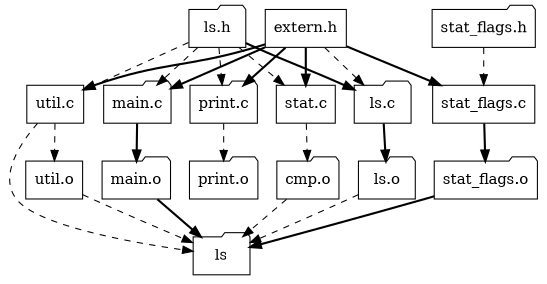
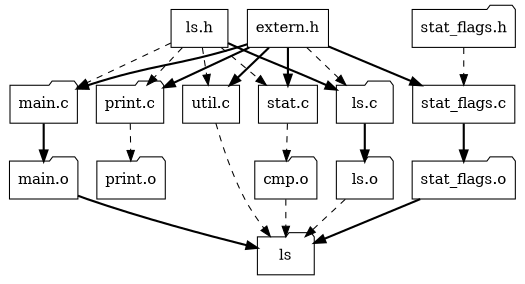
node "ls.h": shape folder -> box
node "util.o": removed
